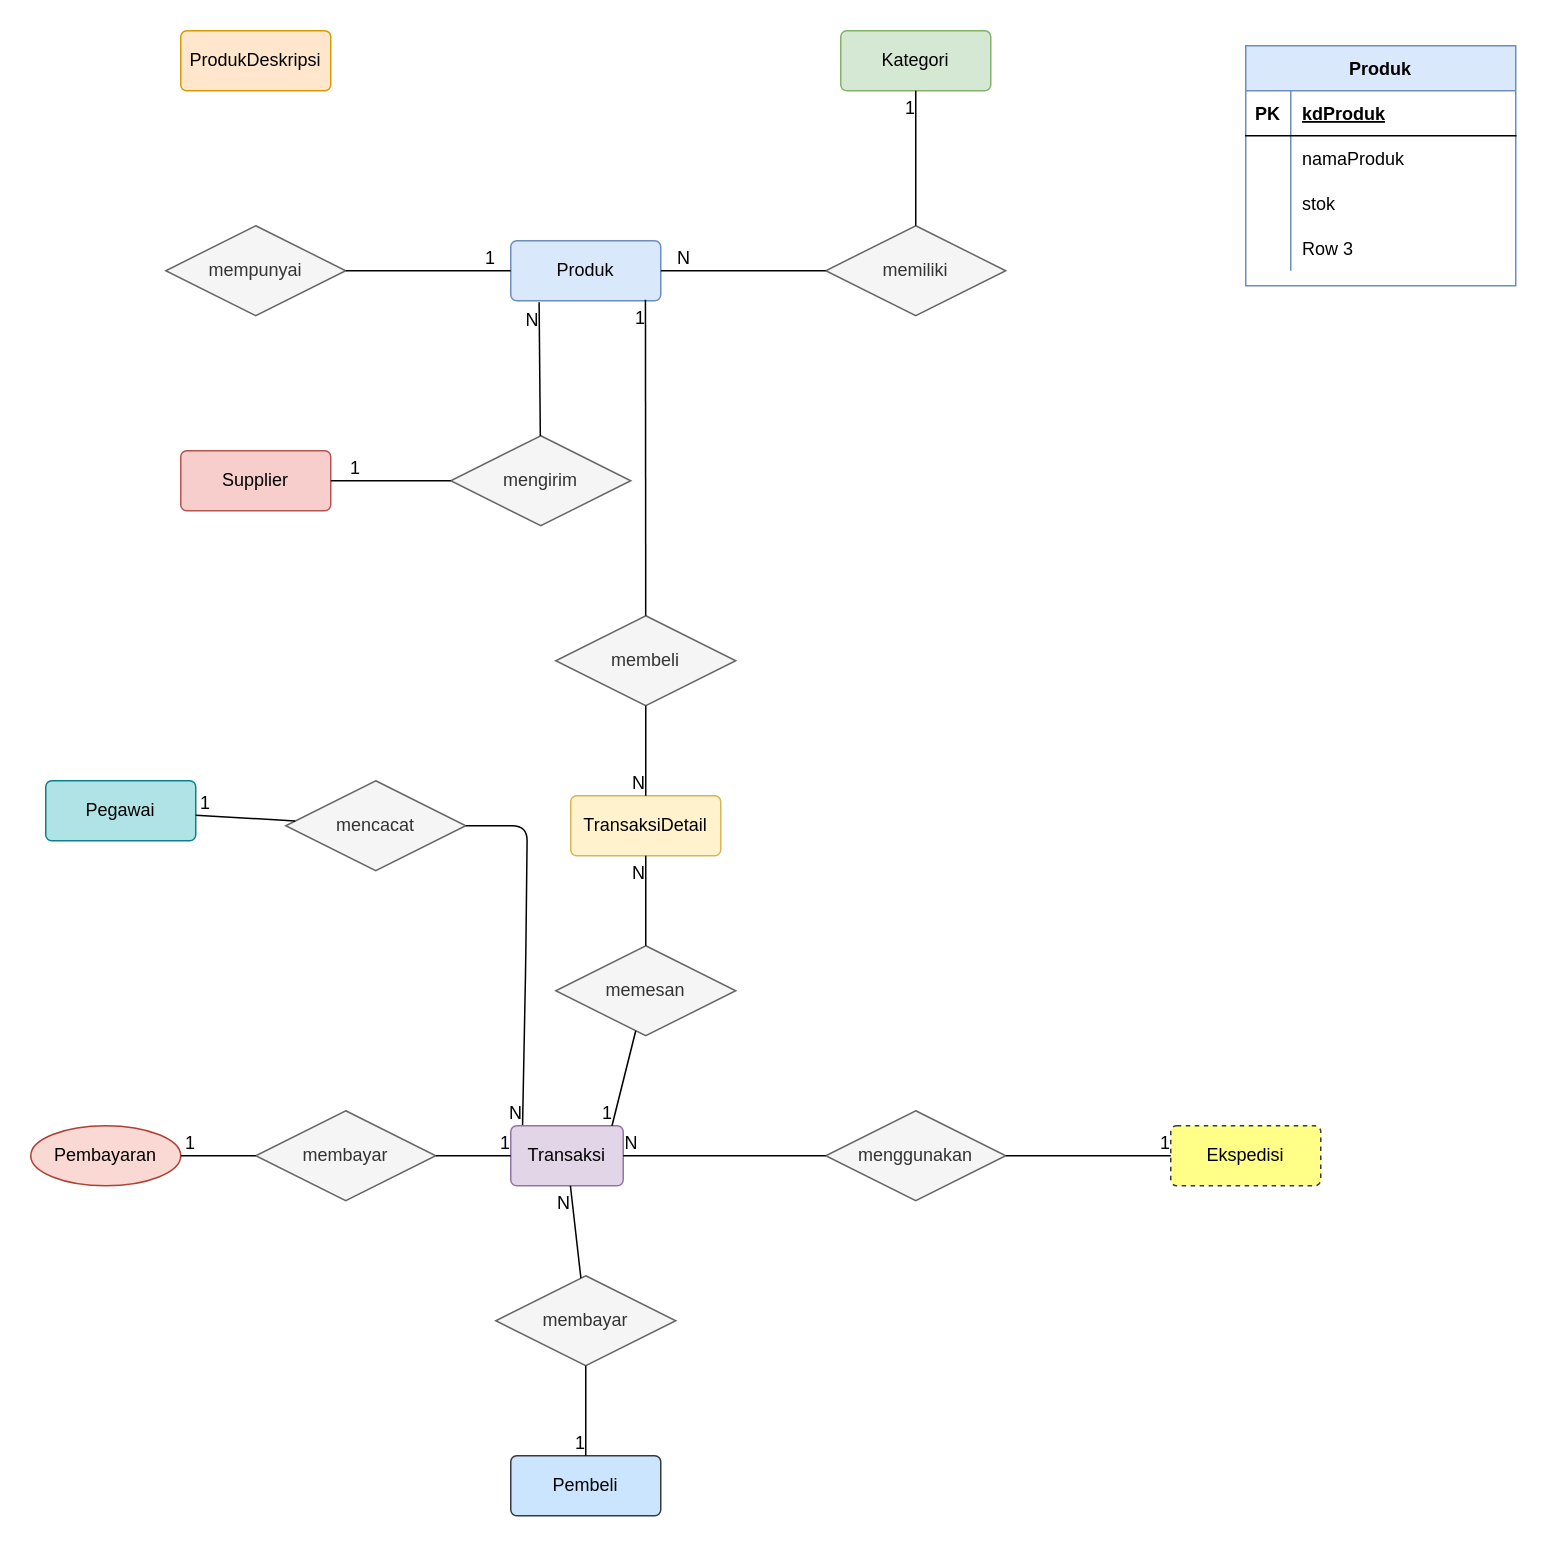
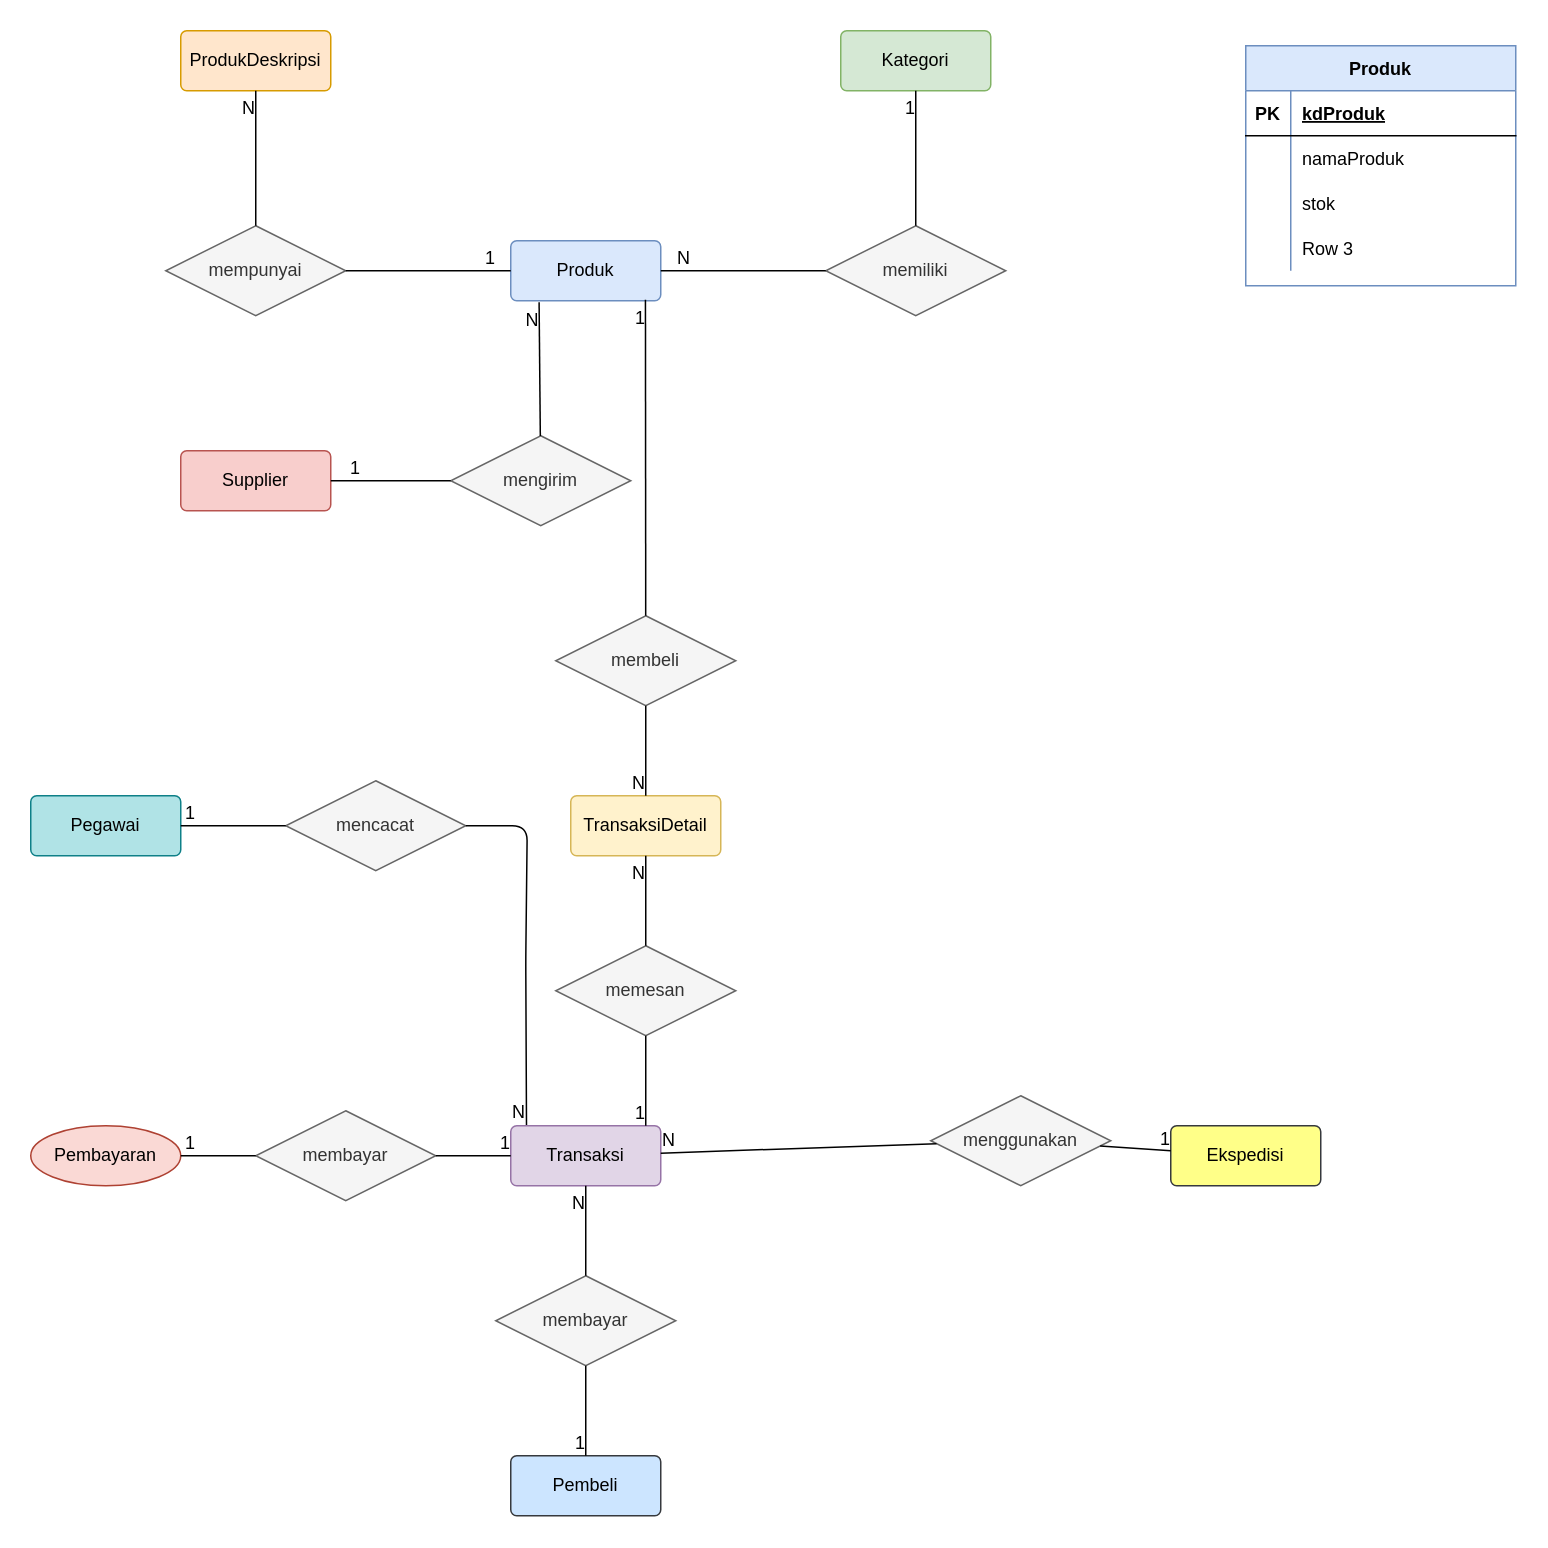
edge "ProdukDeskripsi" -- "mempunyai": added, label "N"
node "Pegawai": moved (121, 811) -> (106, 826)
node "Transaksi": size 113x60 -> 150x60
node "menggunakan": moved (916, 1156) -> (1021, 1141)
node "Ekspedisi": style dashed -> solid
